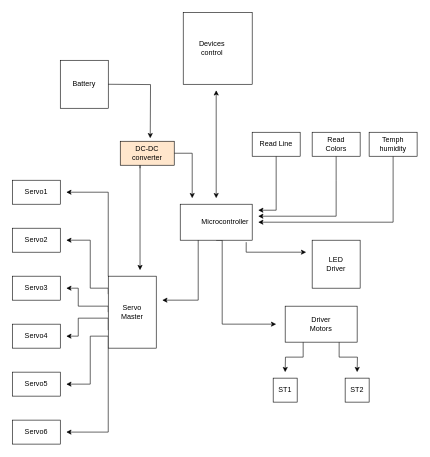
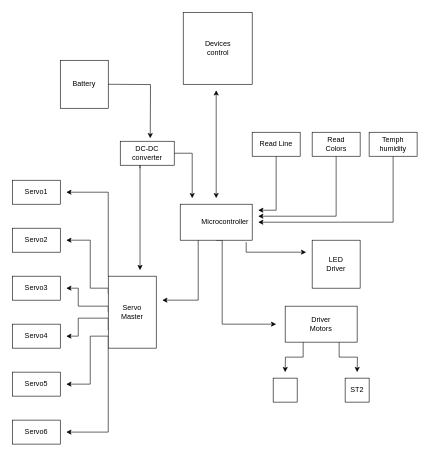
node "Devices control": moved (212, 48) -> (218, 48)
node "DC-DC converter": fillcolor #ffe6cc -> #ffffff
node "ST1": removed
